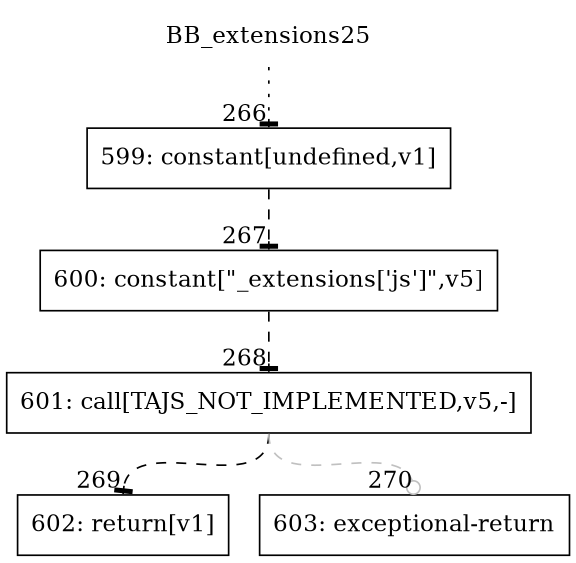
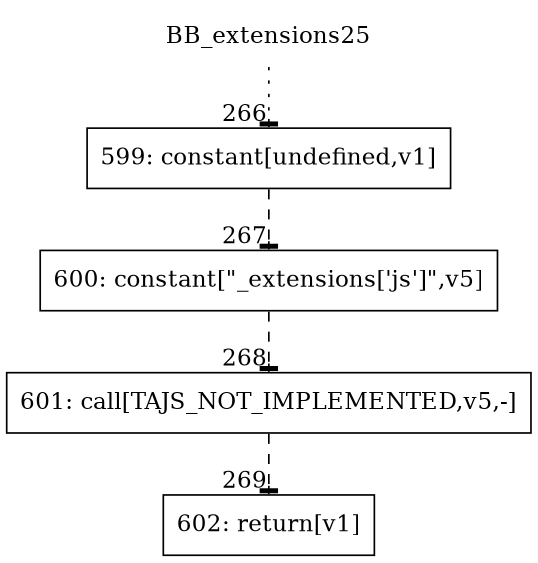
node "603: exceptional-return": removed
